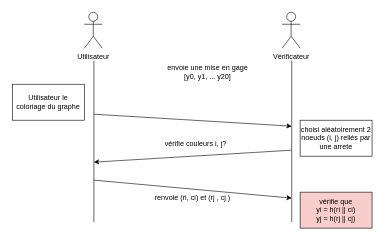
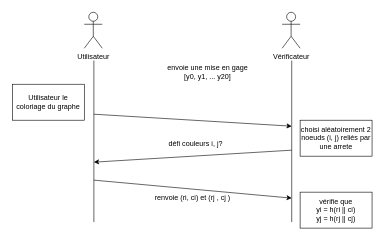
node "vérifie couleurs i, j?": label "vérifie couleurs i, j?" -> "défi couleurs i, j?"
node "vérifie que yi = h(ri || ci) yj = h(rj || cj)": fillcolor #f8cecc -> #ffffff
